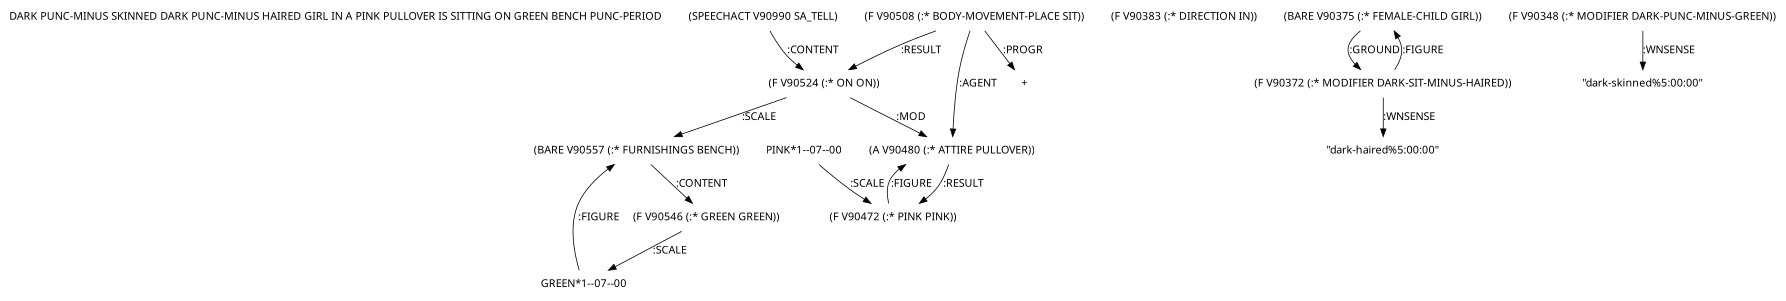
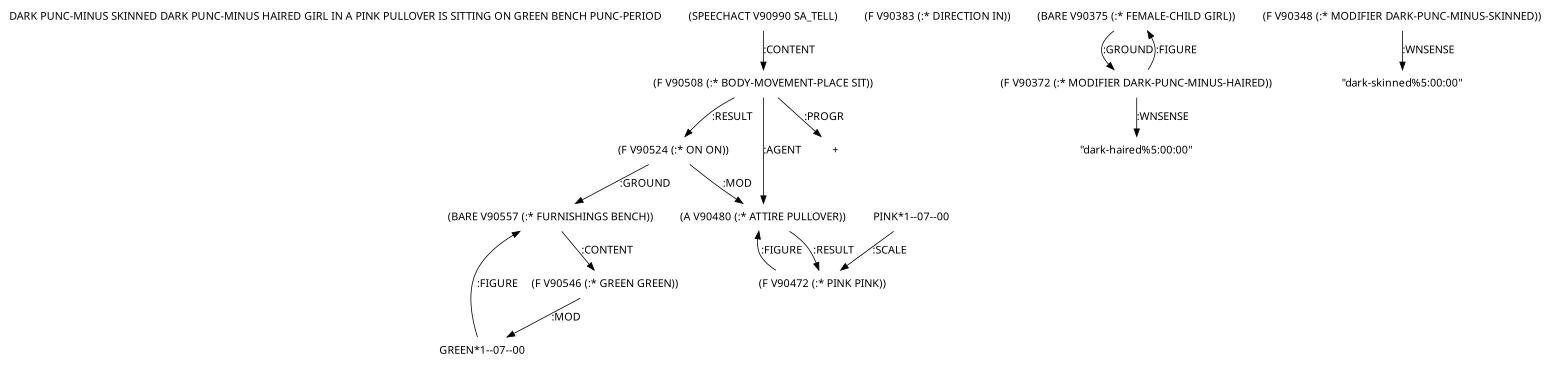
node "(F V90348 (:* MODIFIER DARK-PUNC-MINUS-GREEN))": label "(F V90348 (:* MODIFIER DARK-PUNC-MINUS-GREEN))" -> "(F V90348 (:* MODIFIER DARK-PUNC-MINUS-SKINNED))"
edge "(SPEECHACT V90990 SA_TELL)" -> "(F V90524 (:* ON ON))": now "(SPEECHACT V90990 SA_TELL)" -> "(F V90508 (:* BODY-MOVEMENT-PLACE SIT))"
node "(F V90372 (:* MODIFIER DARK-SIT-MINUS-HAIRED))": label "(F V90372 (:* MODIFIER DARK-SIT-MINUS-HAIRED))" -> "(F V90372 (:* MODIFIER DARK-PUNC-MINUS-HAIRED))"
edge "(F V90524 (:* ON ON))" -> "(BARE V90557 (:* FURNISHINGS BENCH))": label ":SCALE" -> ":GROUND"
edge "(F V90546 (:* GREEN GREEN))" -> "GREEN*1--07--00": label ":SCALE" -> ":MOD"
